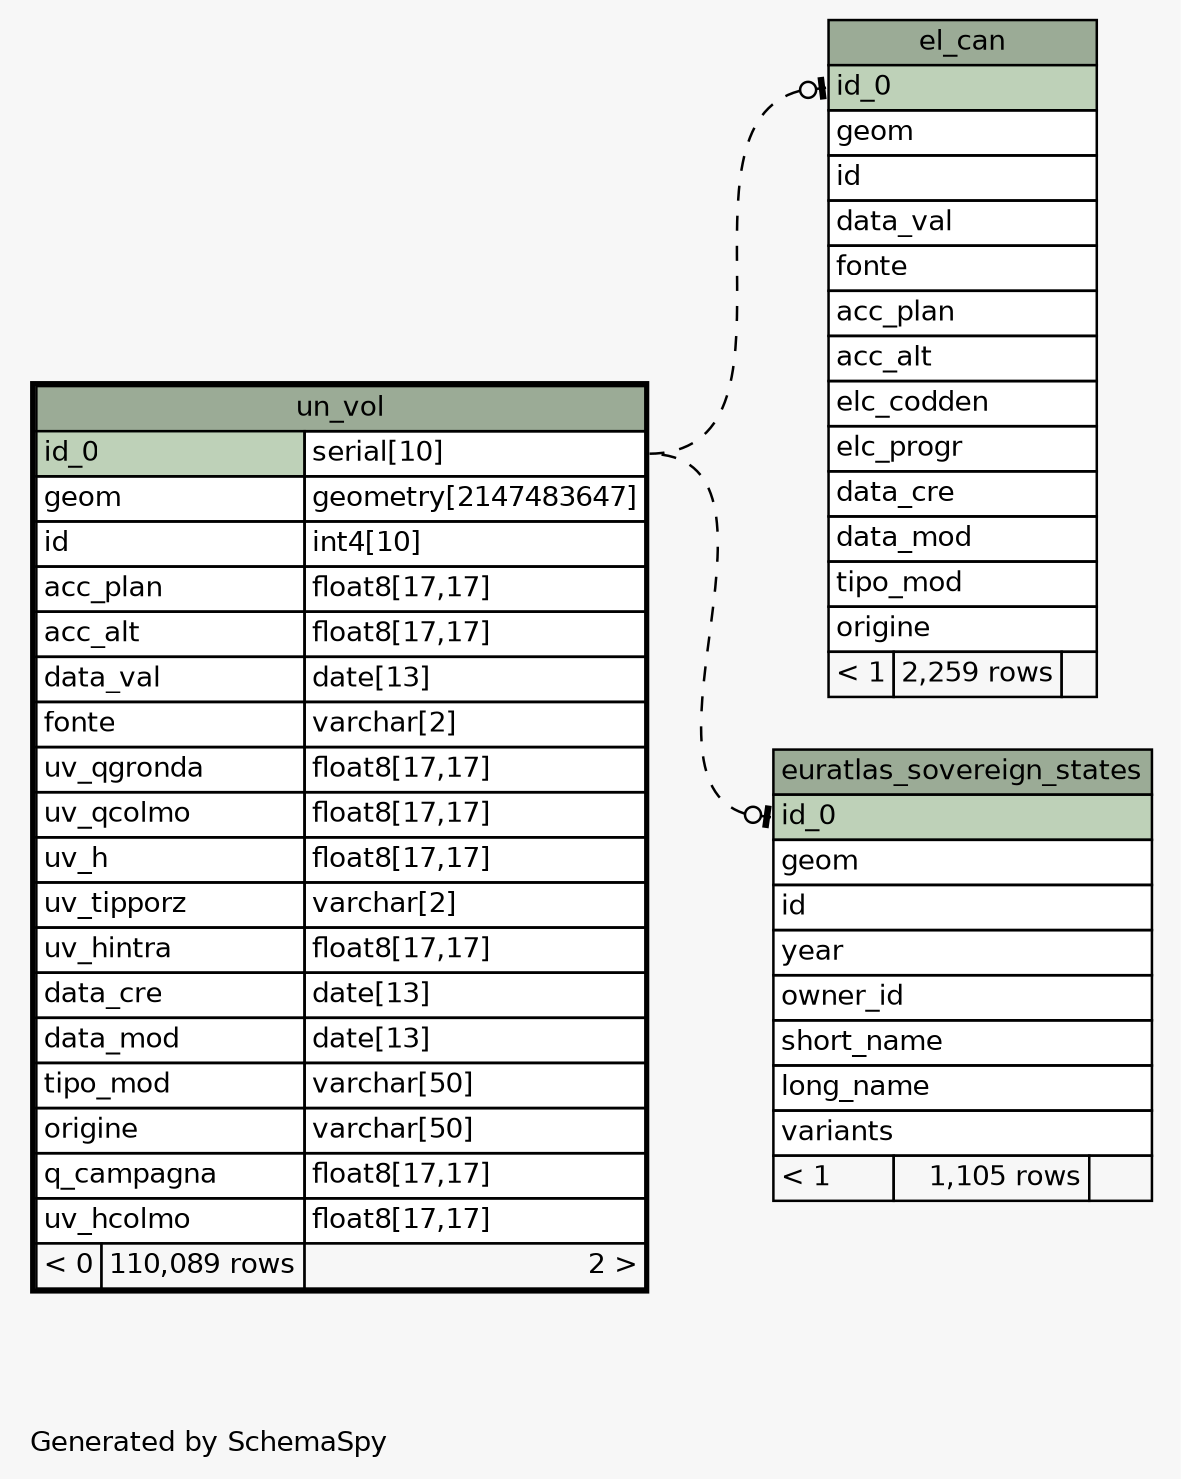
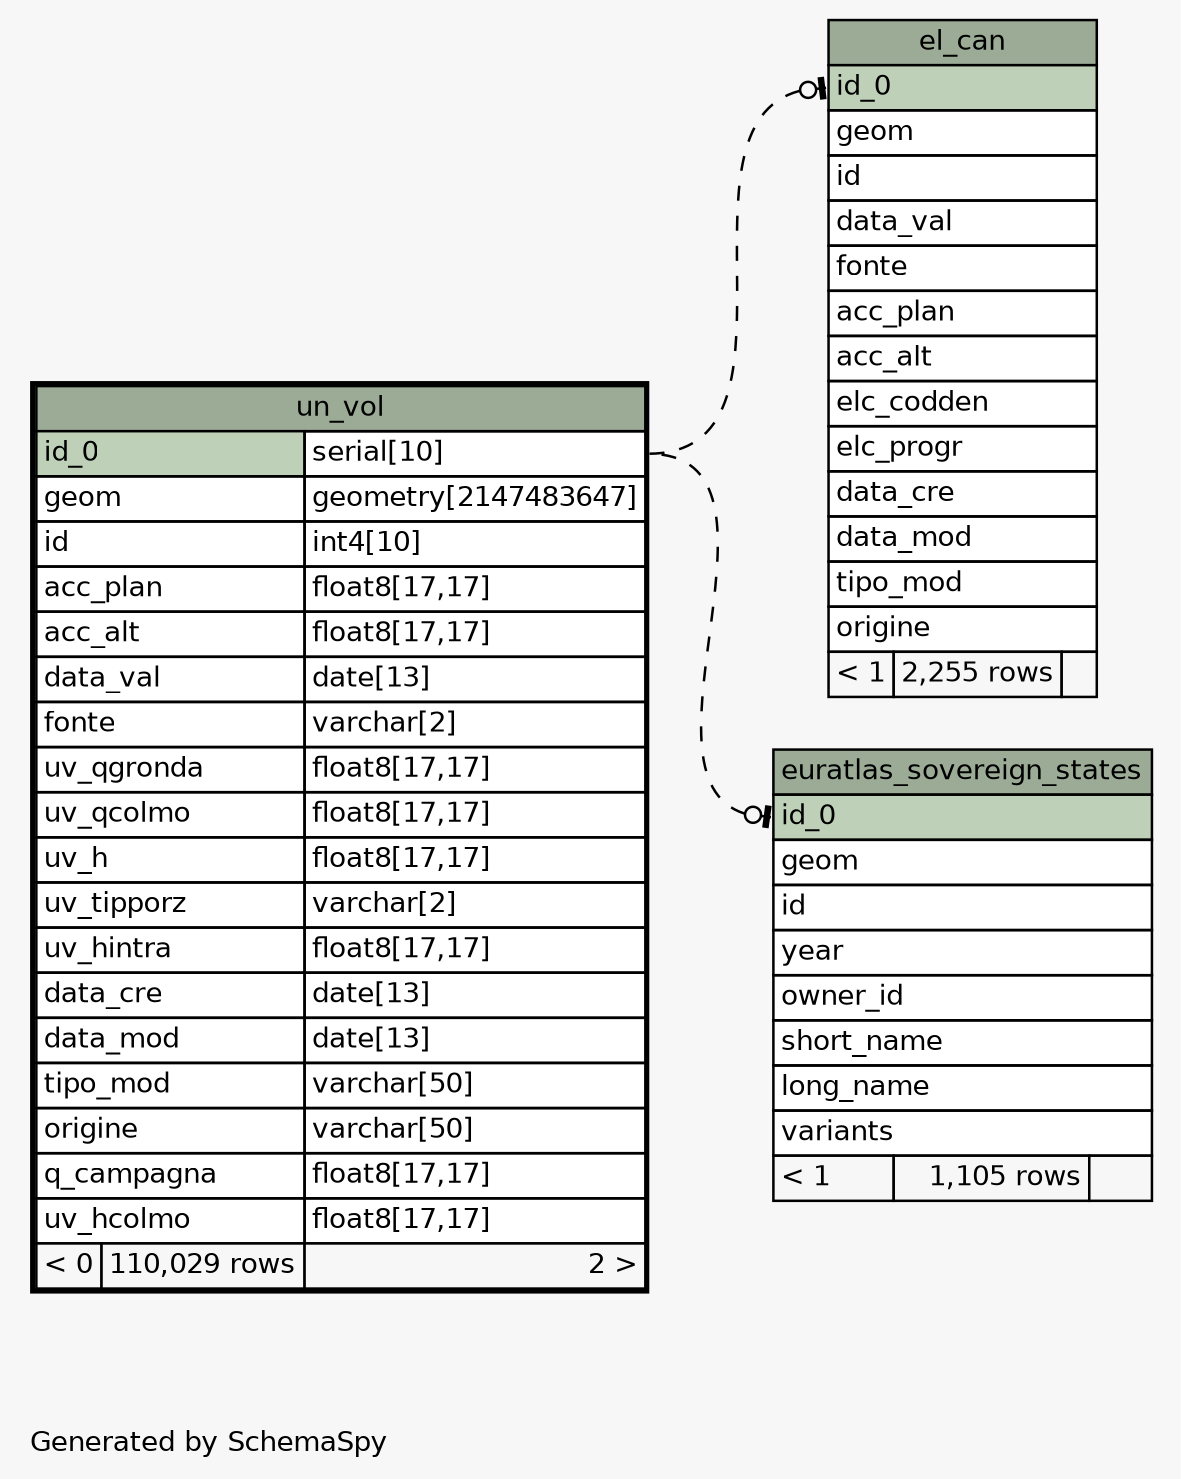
node "el_can": text "2,259 rows" -> "2,255 rows"
node "un_vol": text "110,089 rows" -> "110,029 rows"
